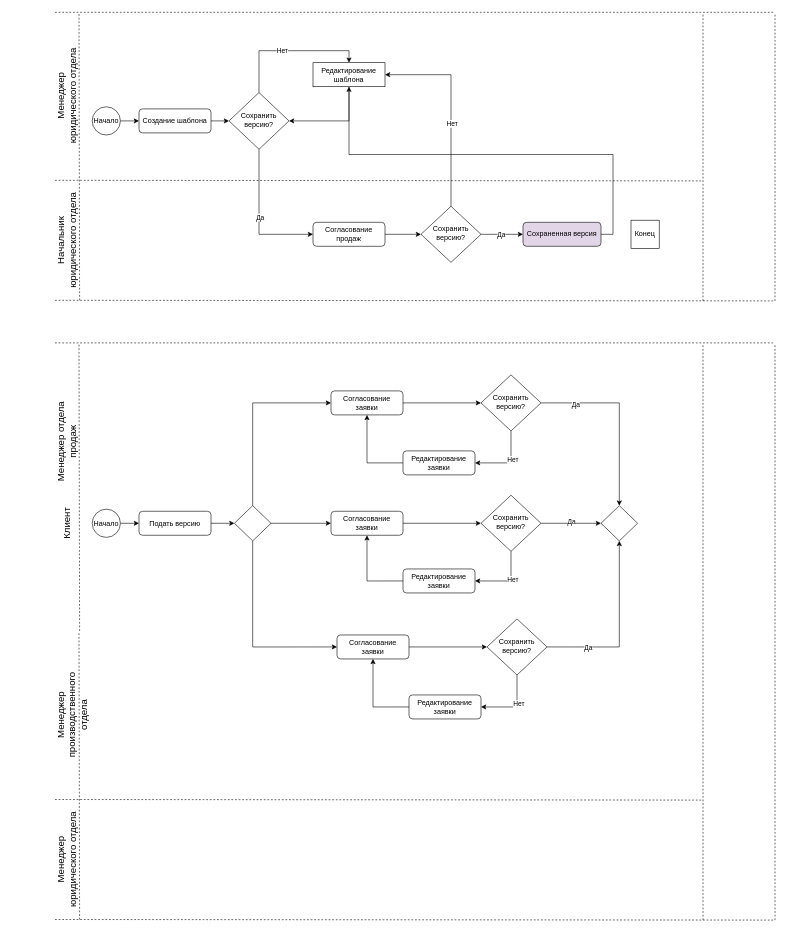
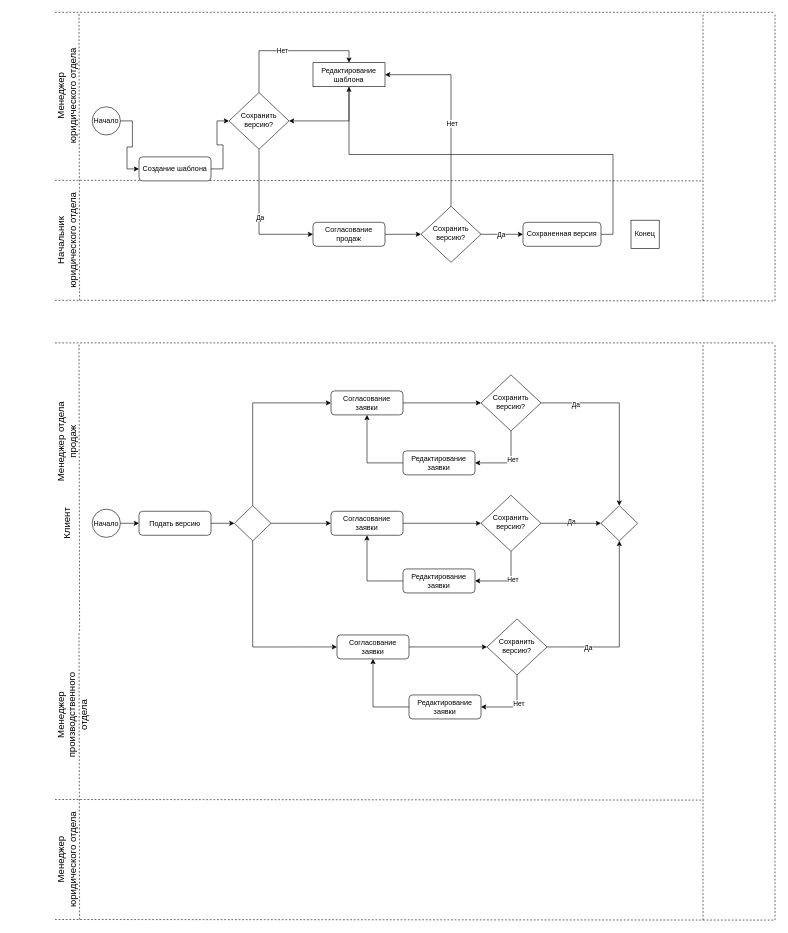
node "Создание шаблона": moved (175, 121) -> (175, 169)
node "Сохраненная версия": fillcolor #e1d5e7 -> #ffffff
